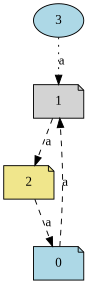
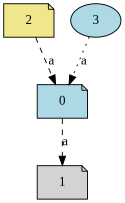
edge "3" -> "1": now "3" -> "0"
edge "1" -> "2": removed, label "a"
